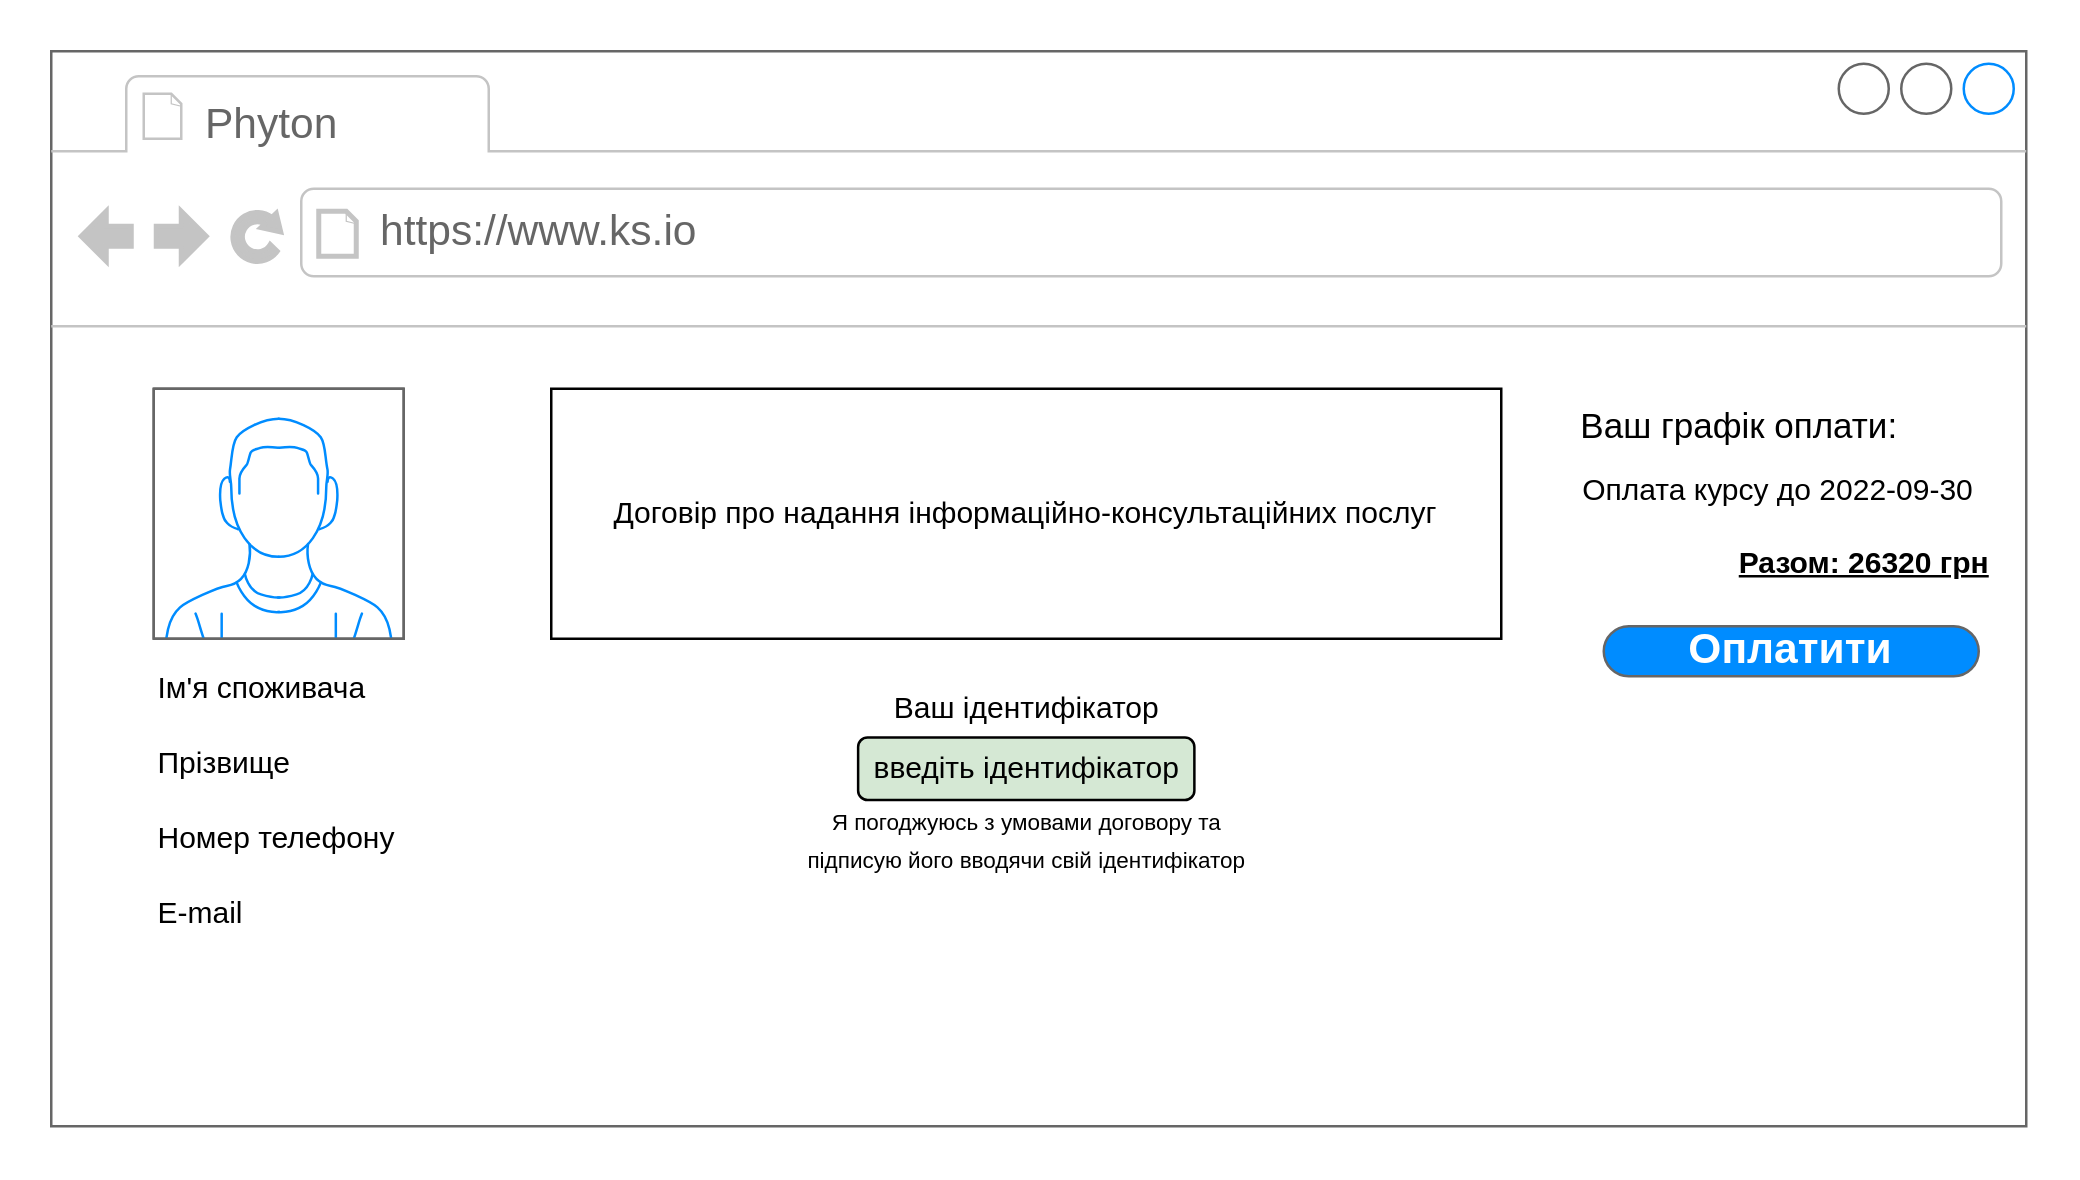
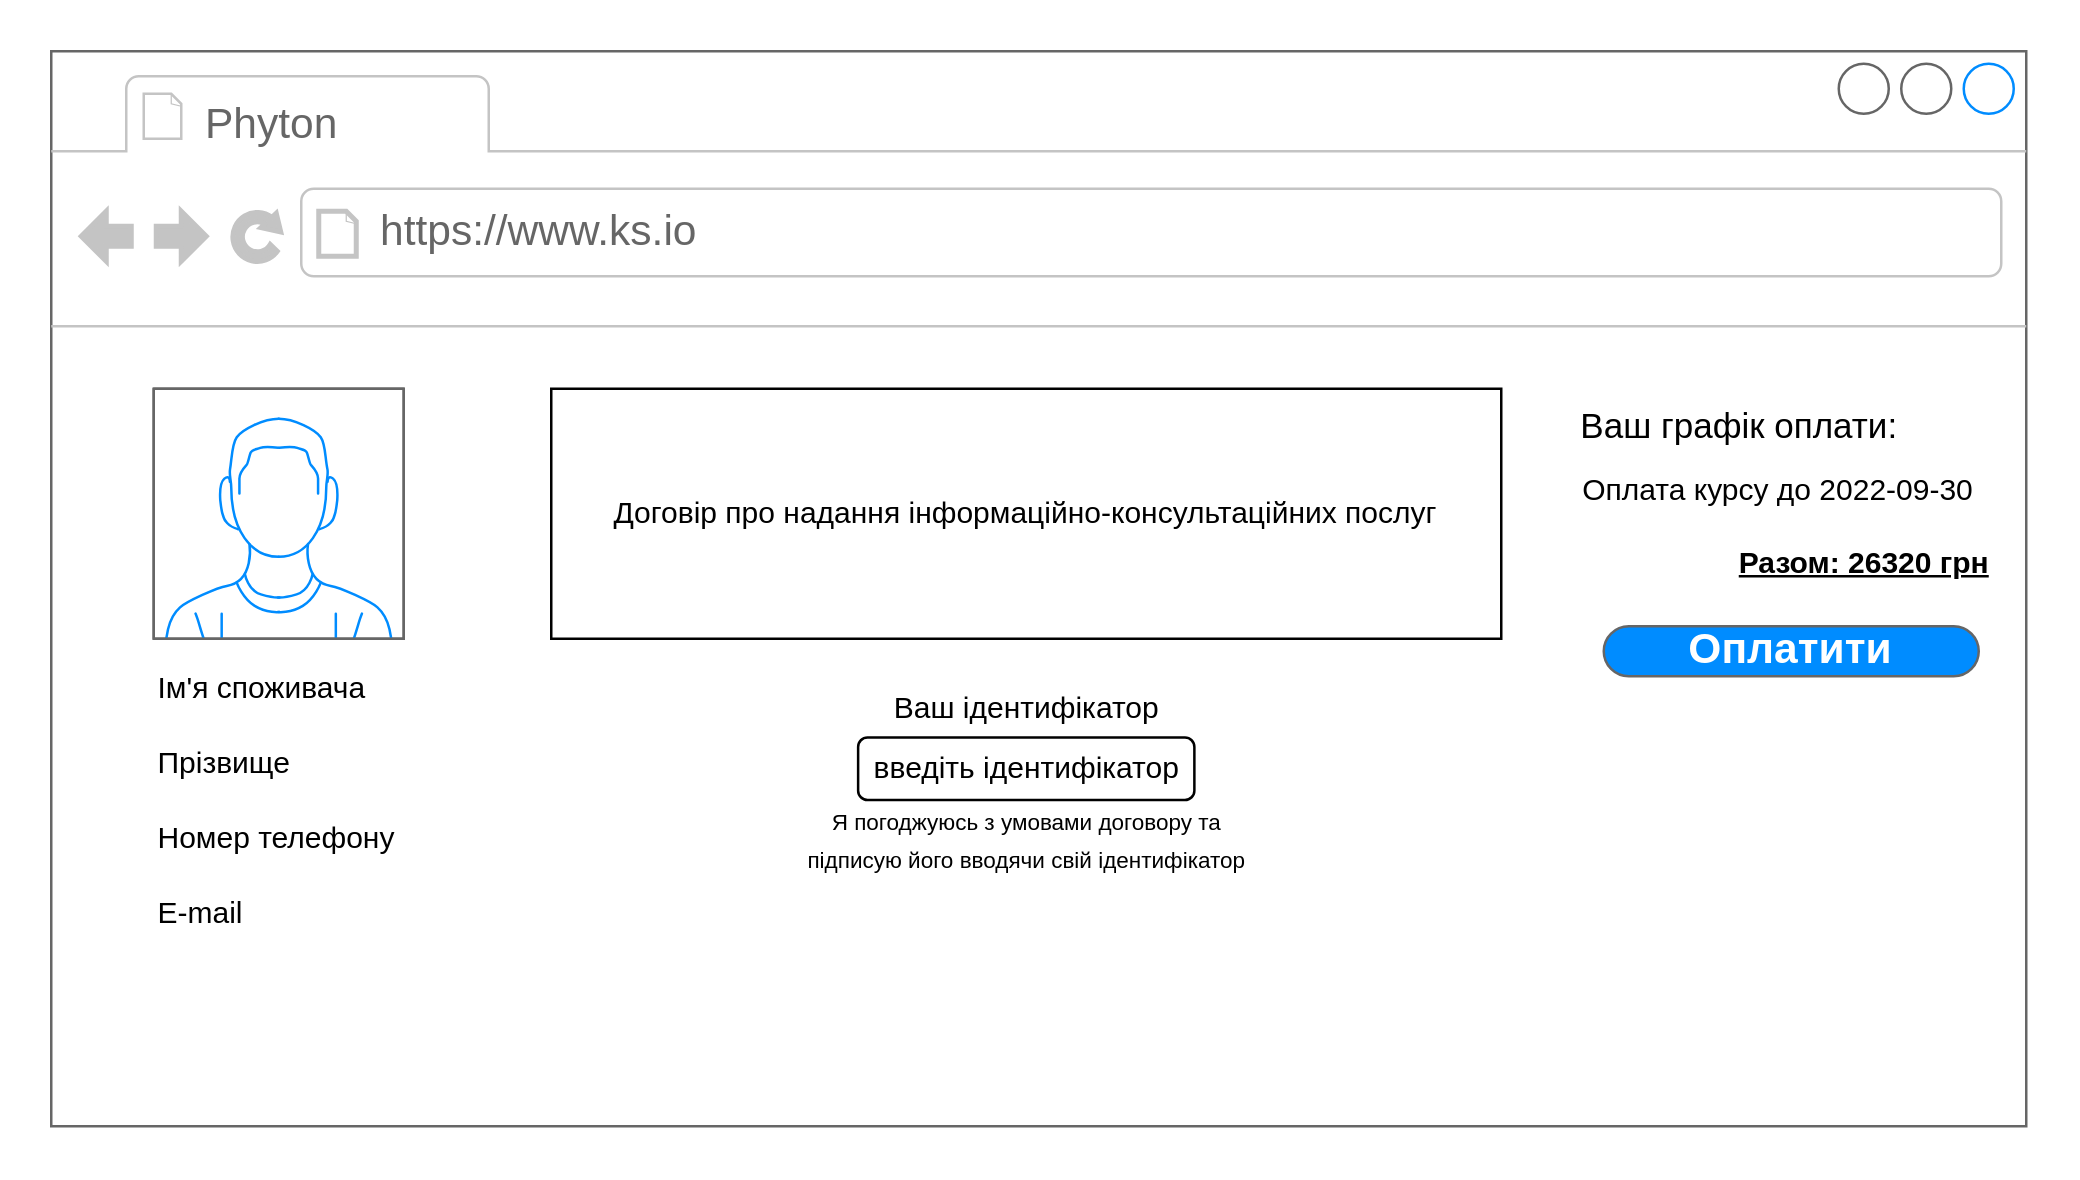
node "введіть ідентифікатор": fillcolor #d5e8d4 -> #ffffff
